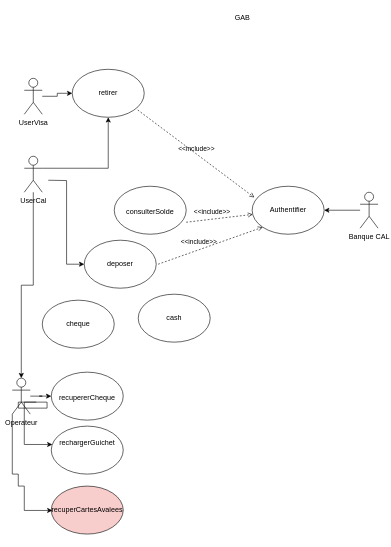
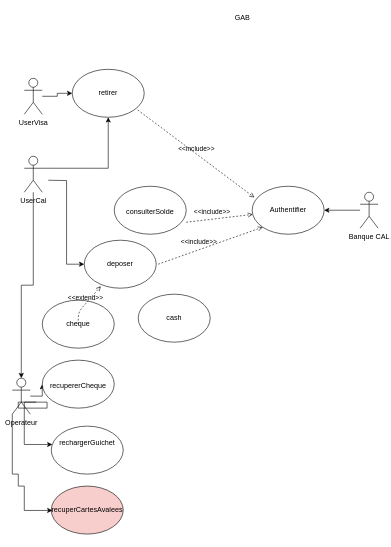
edge "cheque" -> "deposer": added, label "<<extend>>"
node "recupererCheque": moved (87, 396) -> (78, 384)
